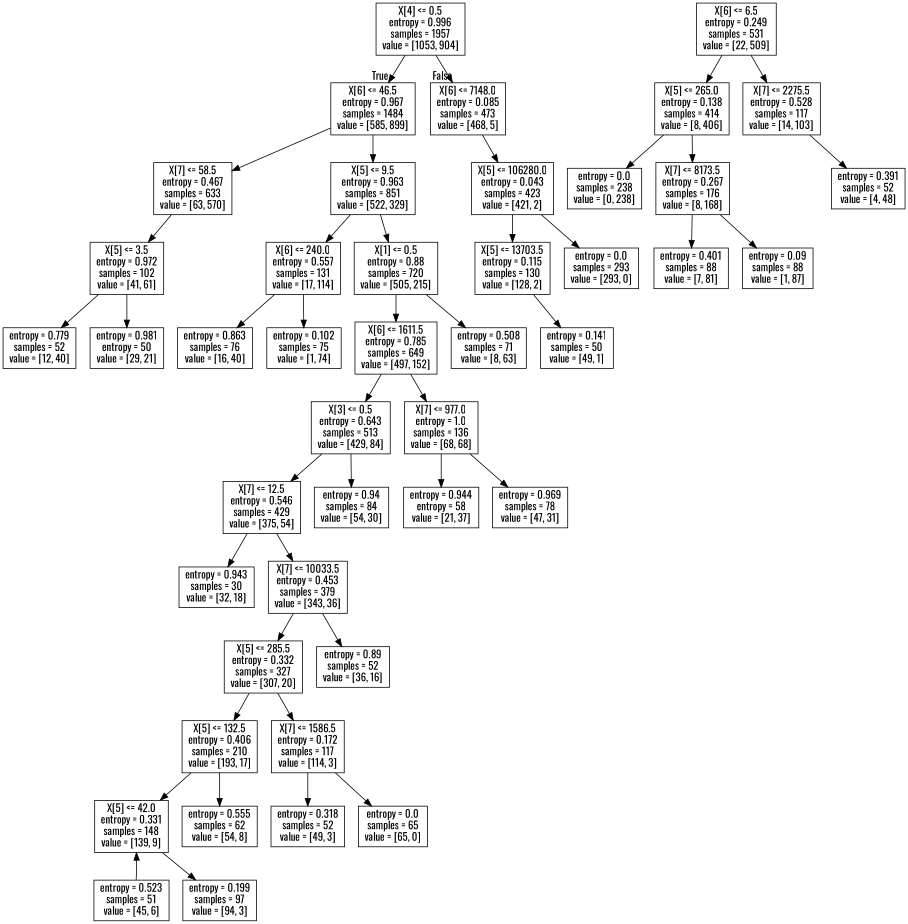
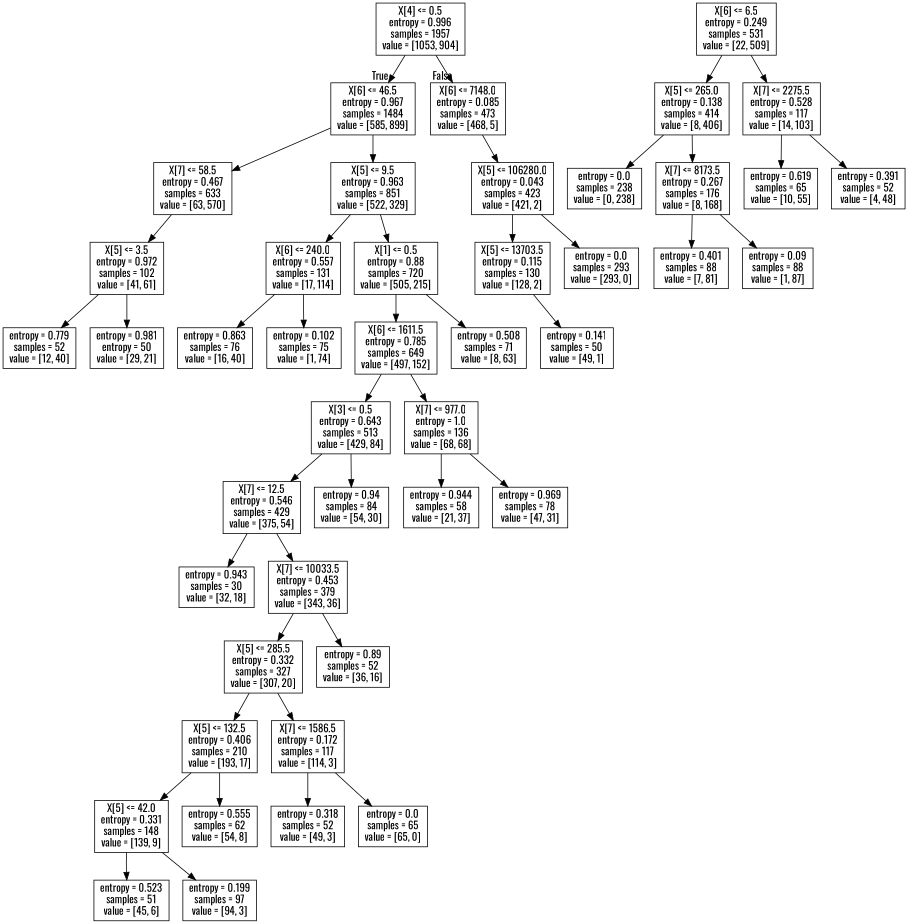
node "entropy = 0.619 samples = 65 value = [10, 55]": added
node "entropy = 0.944 entropy = 58 value = [21, 37]": label "entropy = 0.944 entropy = 58 value = [21, 37]" -> "entropy = 0.944 samples = 58 value = [21, 37]"
edge "entropy = 0.523 samples = 51 value = [45, 6]" -> "X[5] <= 42.0 entropy = 0.331 samples = 148 value = [139, 9]": reversed
